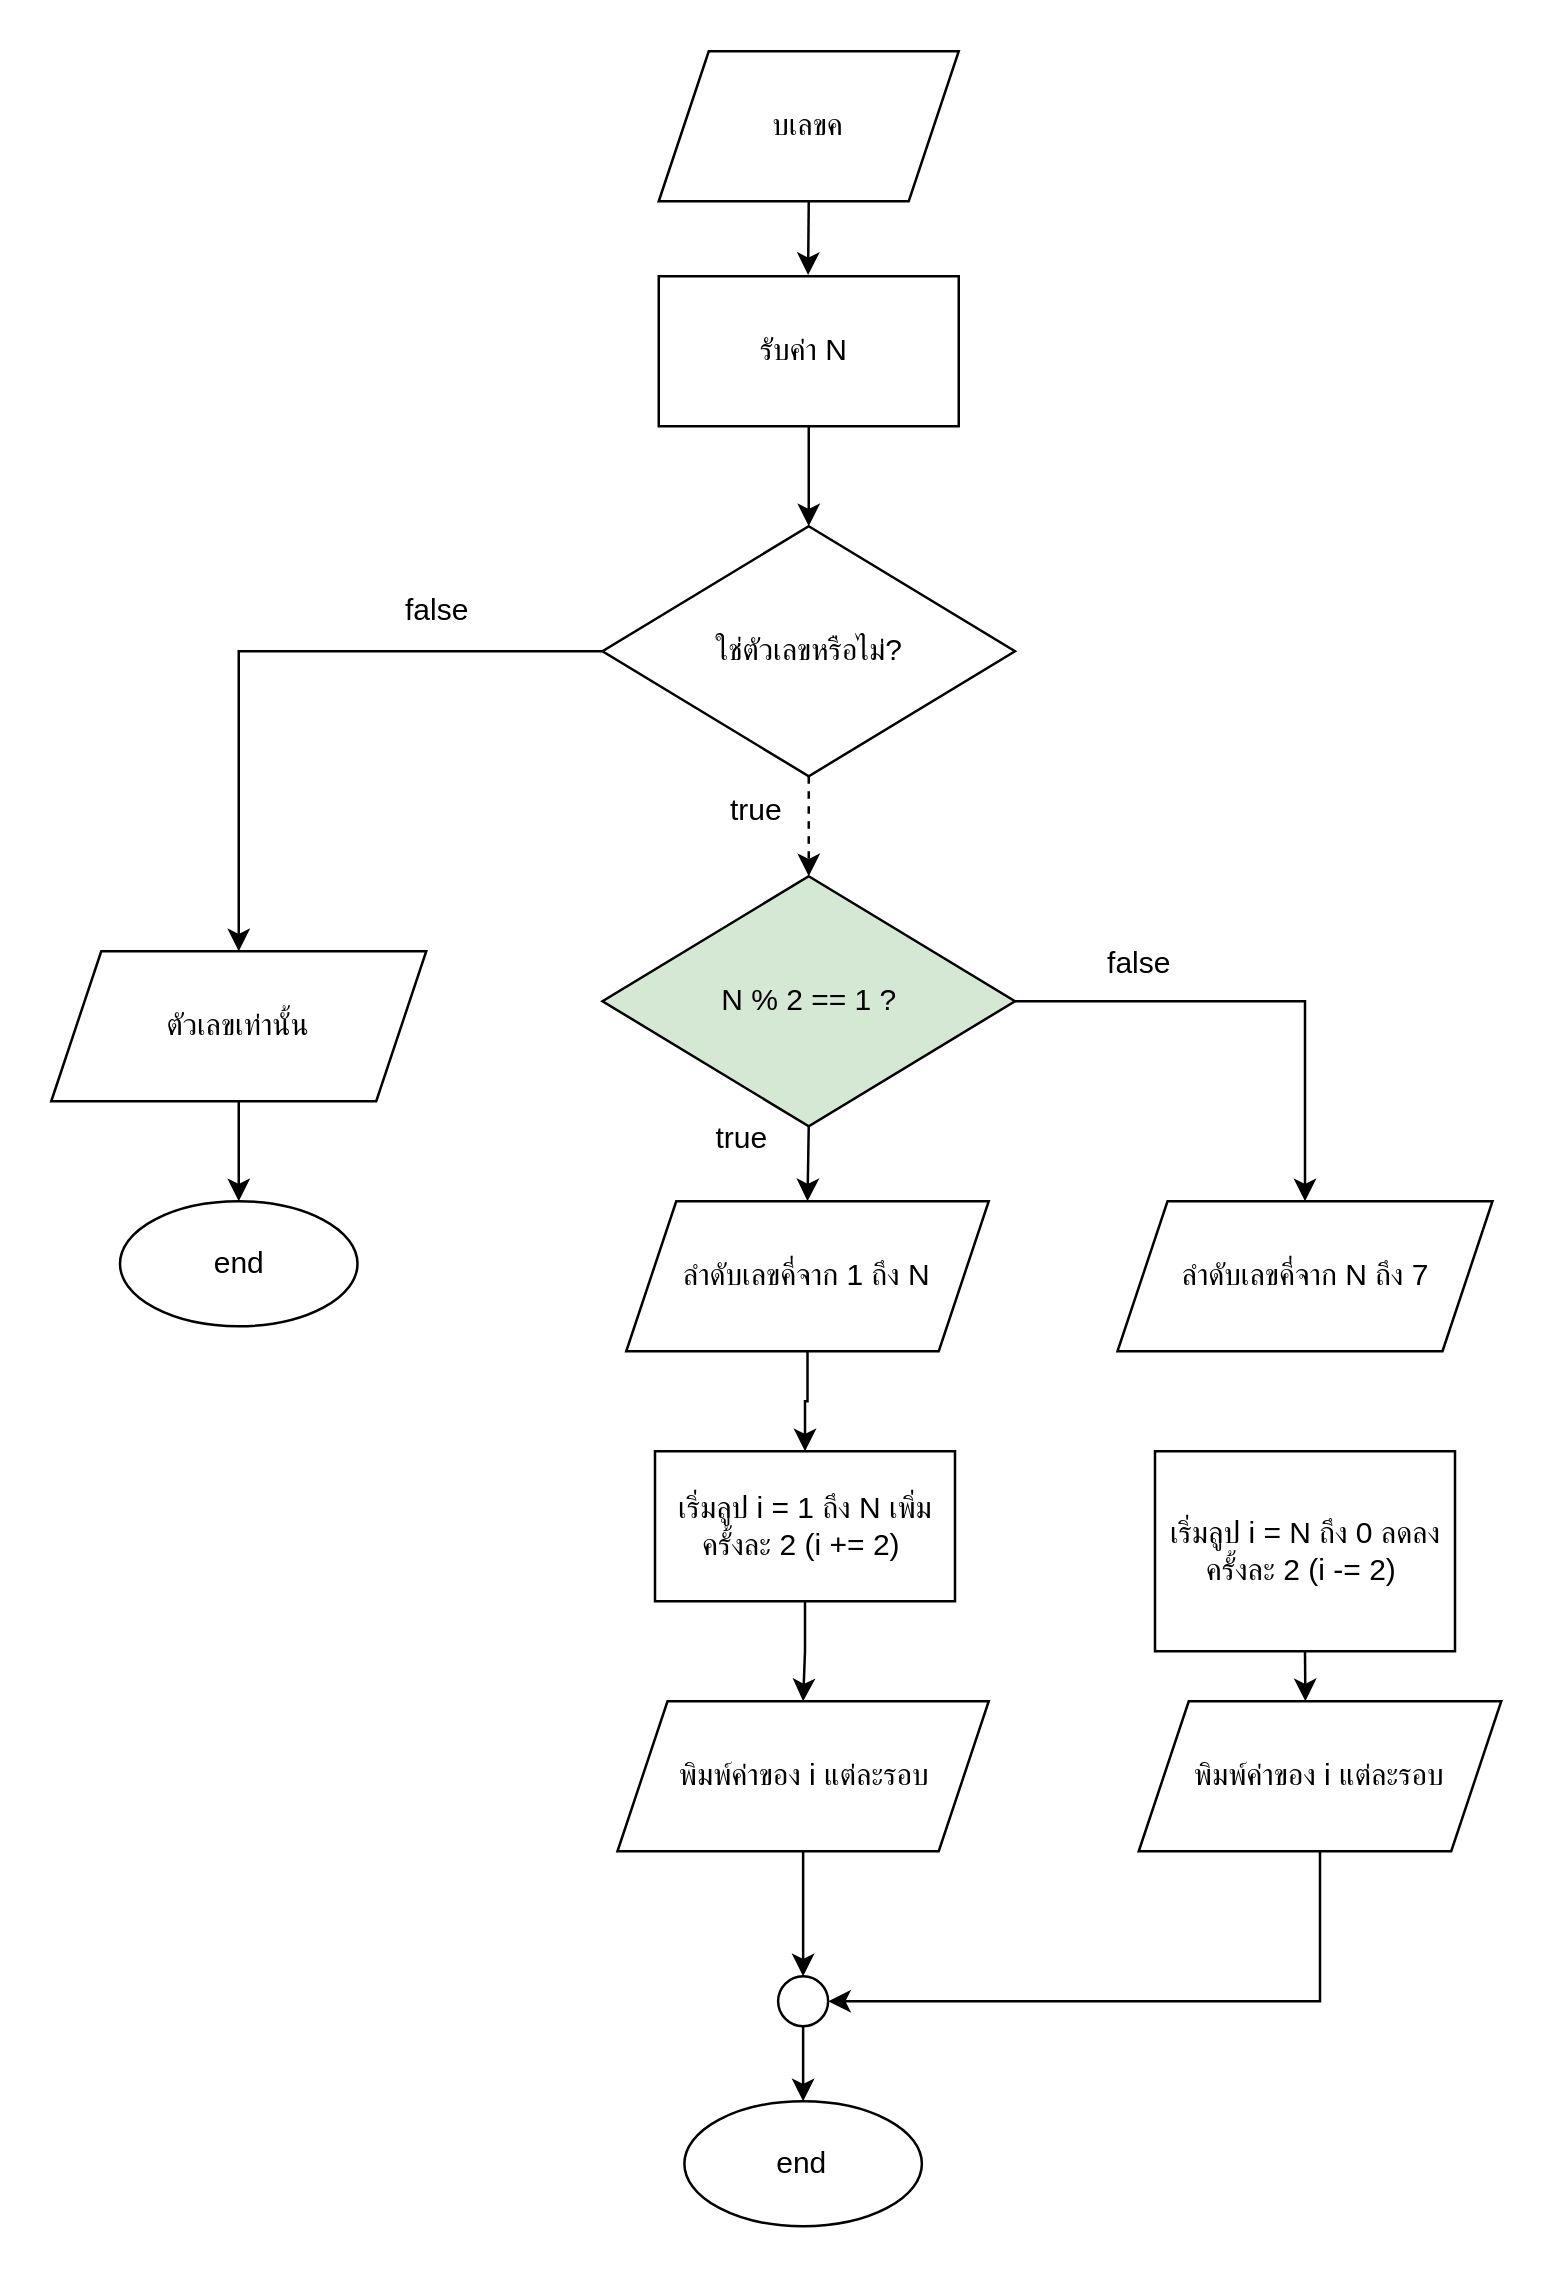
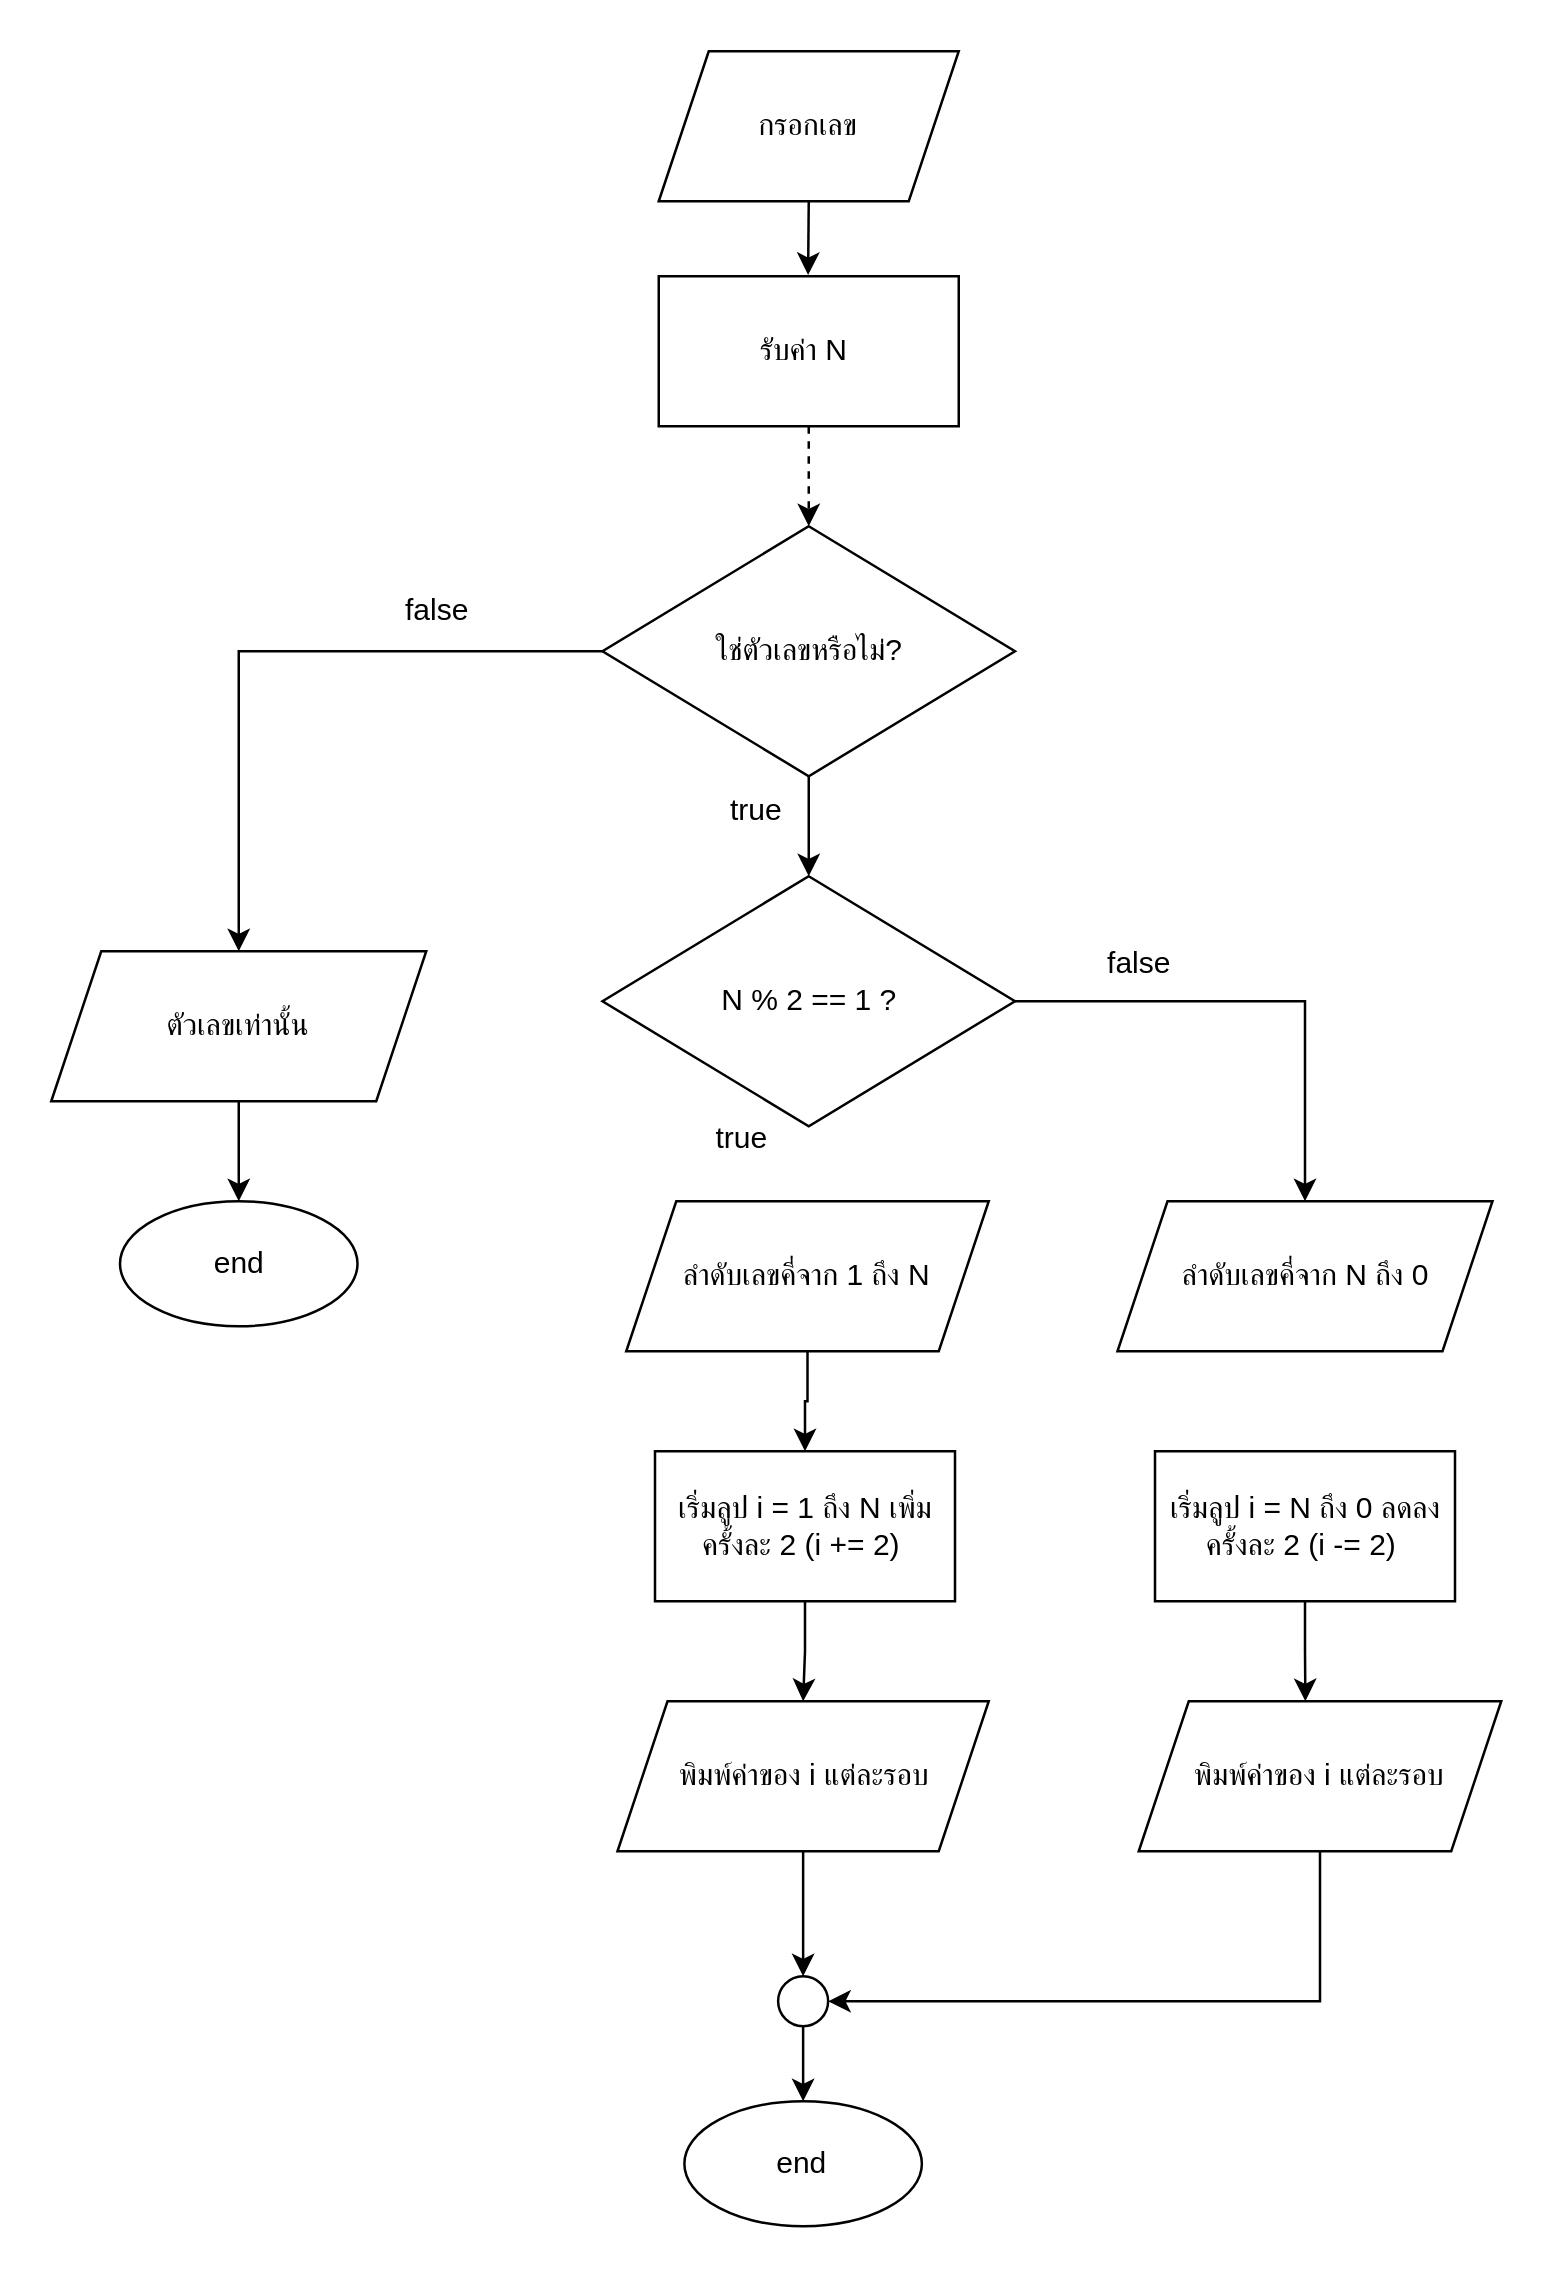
node "บเลขค": label "บเลขค" -> "กรอกเลข"
edge "รับค่า N" -> "ใช่ตัวเลขหรือไม่?": style solid -> dashed
edge "ใช่ตัวเลขหรือไม่?" -> "N % 2 == 1 ?": style dashed -> solid
node "N % 2 == 1 ?": fillcolor #d5e8d4 -> #ffffff
edge "N % 2 == 1 ?" -> "ลำดับเลขคี่จาก 1 ถึง N": removed
node "ลำดับเลขคี่จาก N ถึง 7": label "ลำดับเลขคี่จาก N ถึง 7" -> "ลำดับเลขคี่จาก N ถึง 0"
node "เริ่มลูป i = N ถึง 0 ลดลงครั้งละ 2 (i -= 2)": size 300x200 -> 300x150
